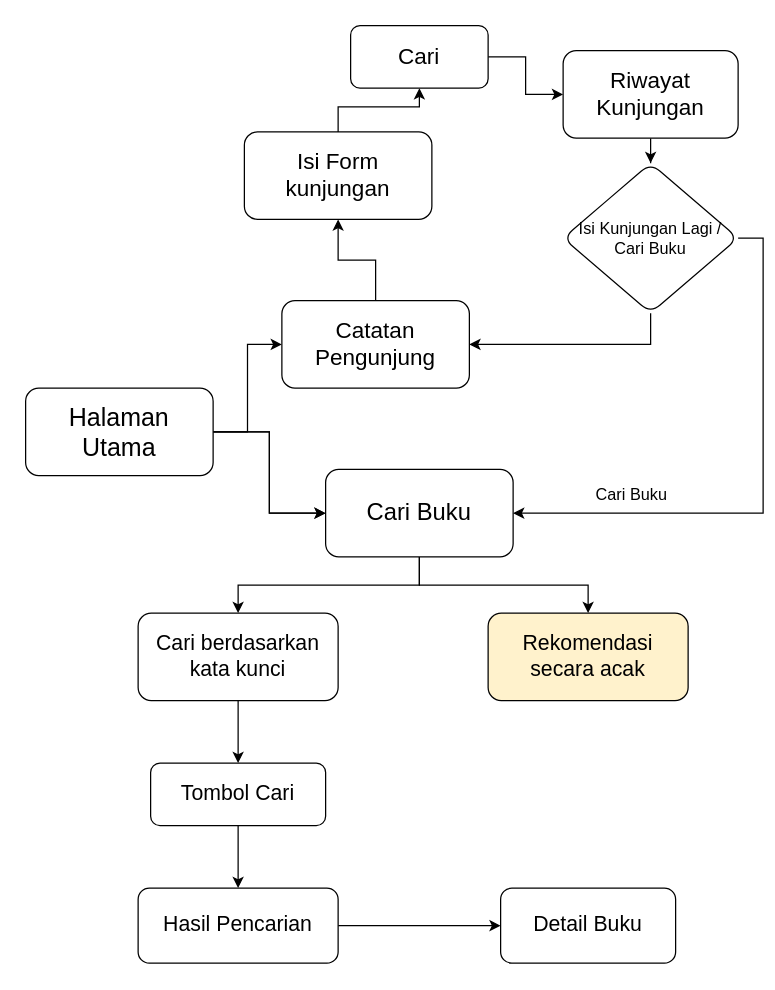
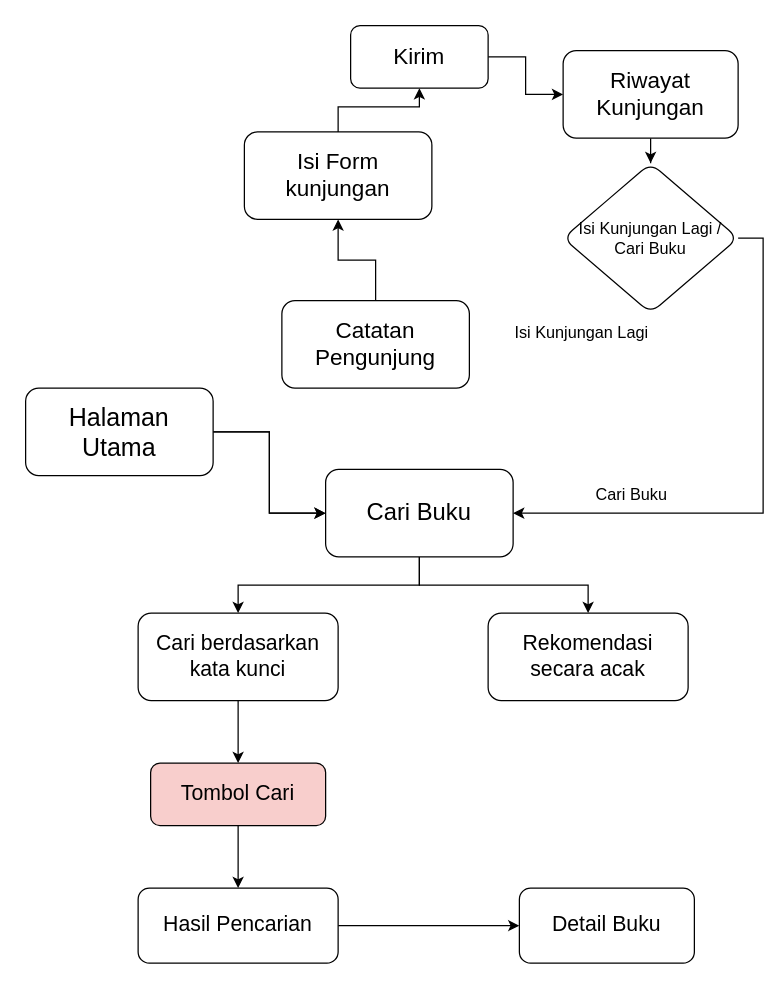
node "Cari": label "Cari" -> "Kirim"
node "Isi Kunjungan Lagi": added
edge "Isi Kunjungan Lagi / Cari Buku" -> "Catatan Pengunjung": removed
edge "Halaman Utama" -> "Catatan Pengunjung": removed
node "Rekomendasi secara acak": fillcolor #fff2cc -> #ffffff
node "Tombol Cari": fillcolor #ffffff -> #f8cecc
node "Detail Buku": moved (588, 926) -> (607, 926)
